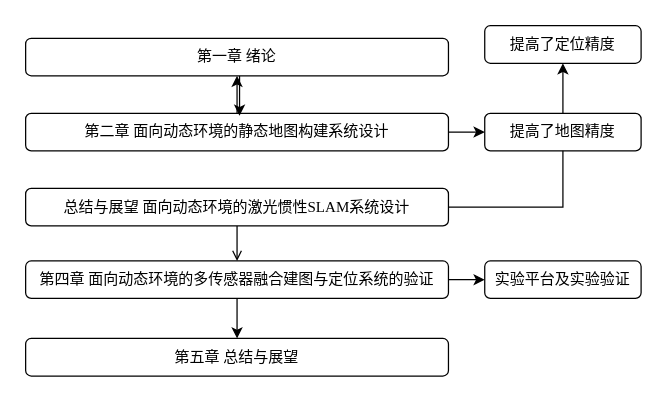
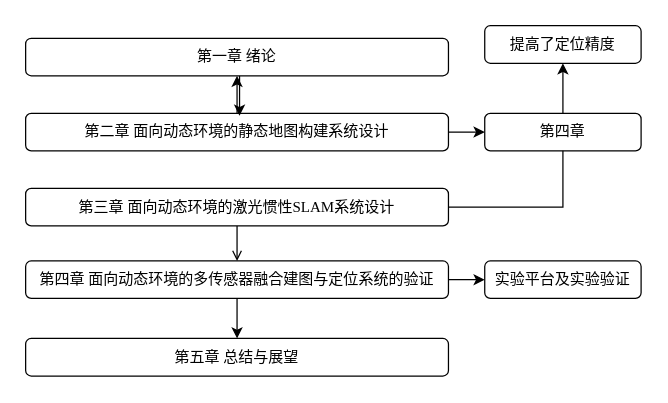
node "提高了地图精度": label "提高了地图精度" -> "第四章"
node "总结与展望 面向动态环境的激光惯性SLAM系统设计": label "总结与展望 面向动态环境的激光惯性SLAM系统设计" -> "第三章 面向动态环境的激光惯性SLAM系统设计"
